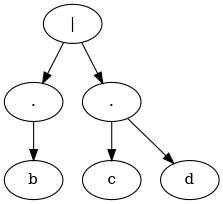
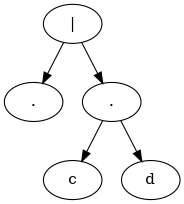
node "b": removed
